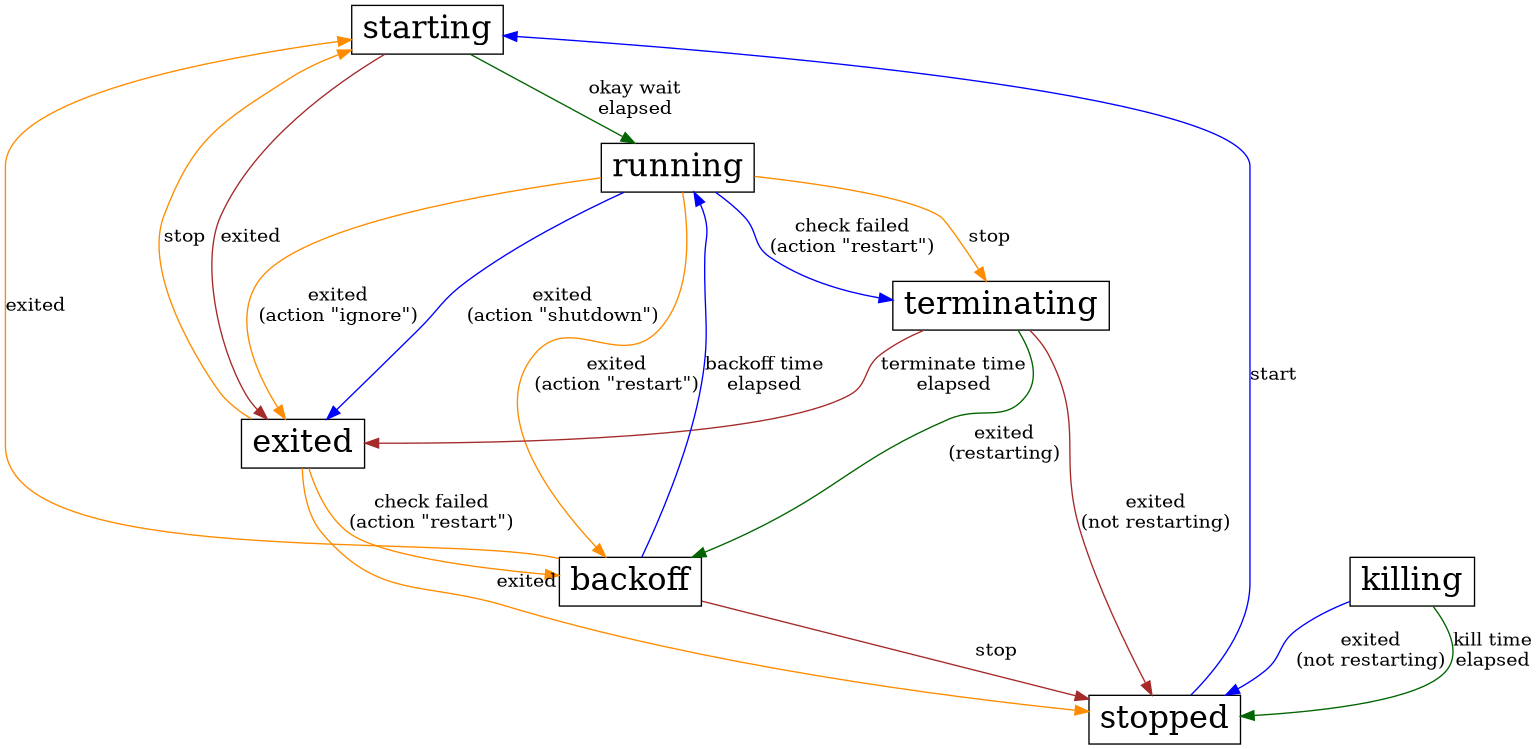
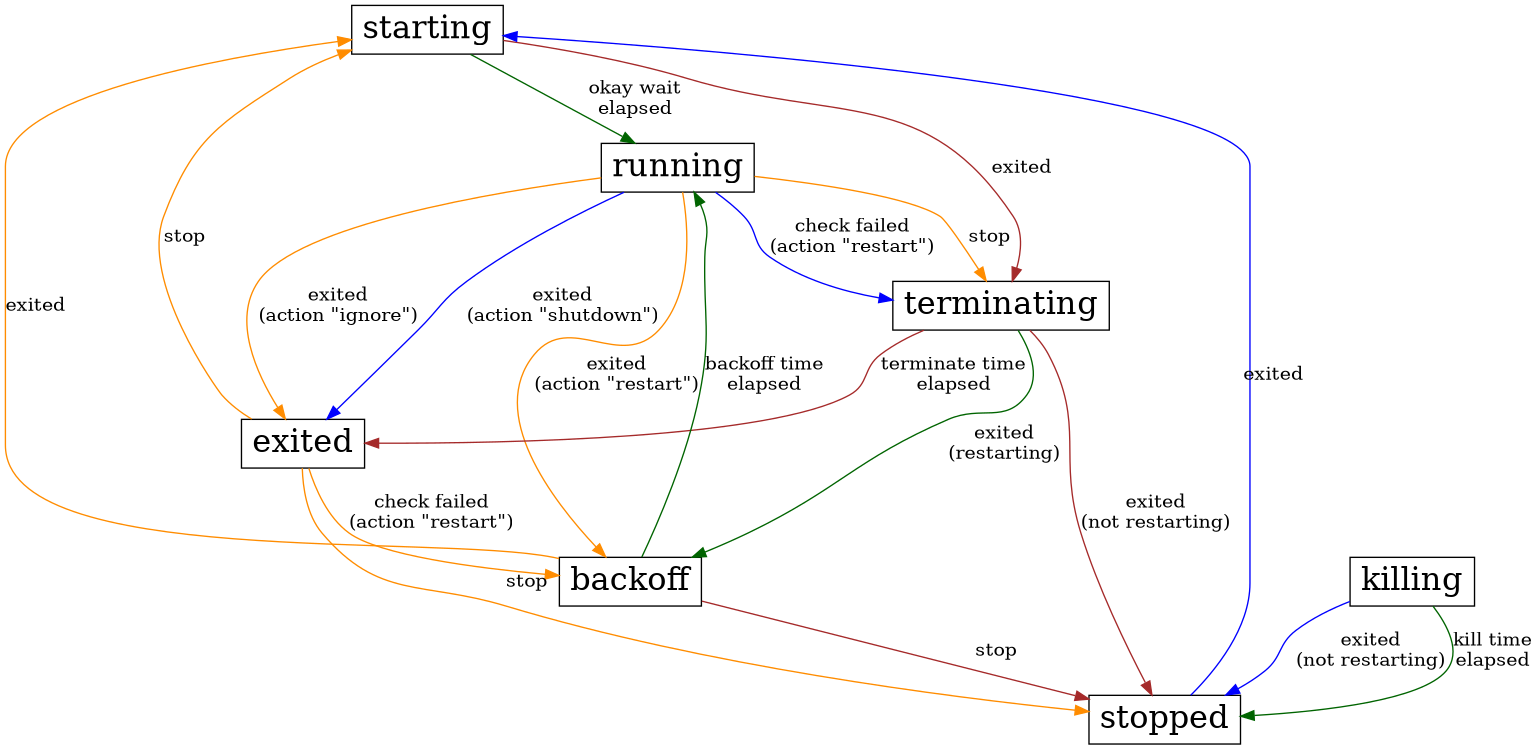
edge "starting" -> "exited": now "starting" -> "terminating"
edge "stopped" -> "starting": label "start" -> "exited"
edge "backoff" -> "running": color blue -> darkgreen
edge "exited" -> "stopped": label "exited" -> "stop"
